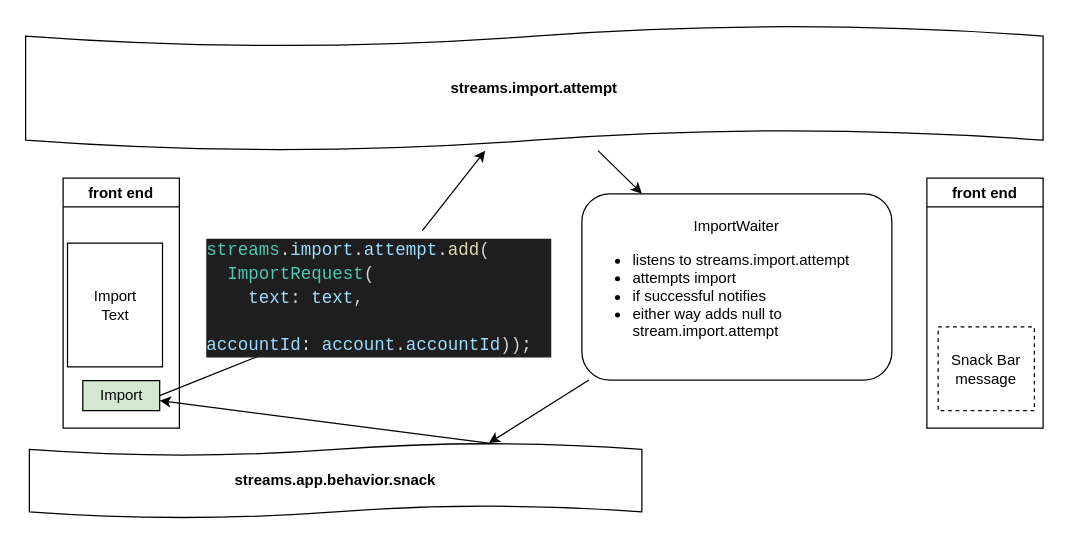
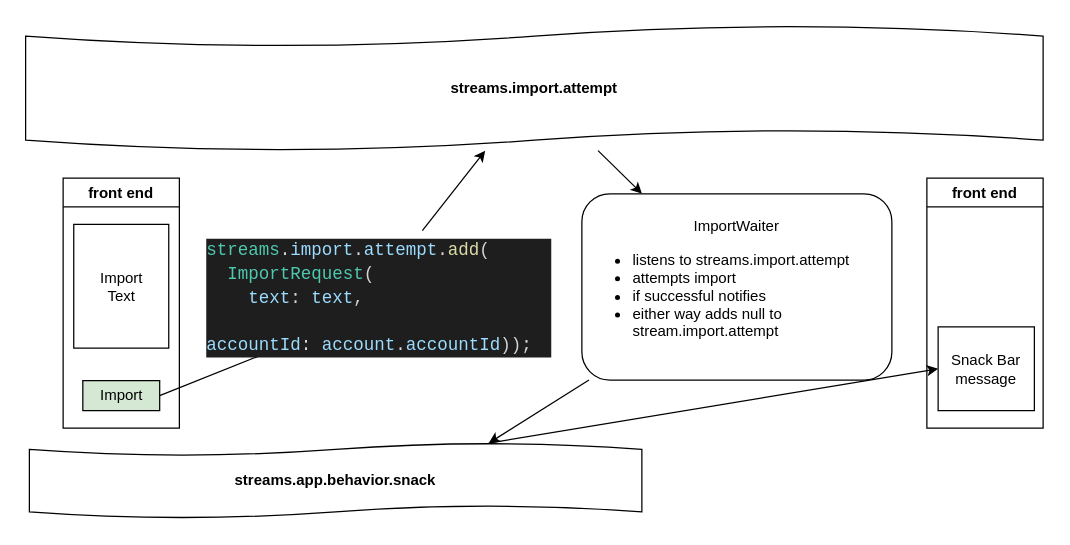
node "Import Text": moved (115, 305) -> (121, 286)
node "Snack Bar message": style dashed -> solid
edge "streams.app.behavior.snack" -> "Import": now "streams.app.behavior.snack" -> "Snack Bar message"
